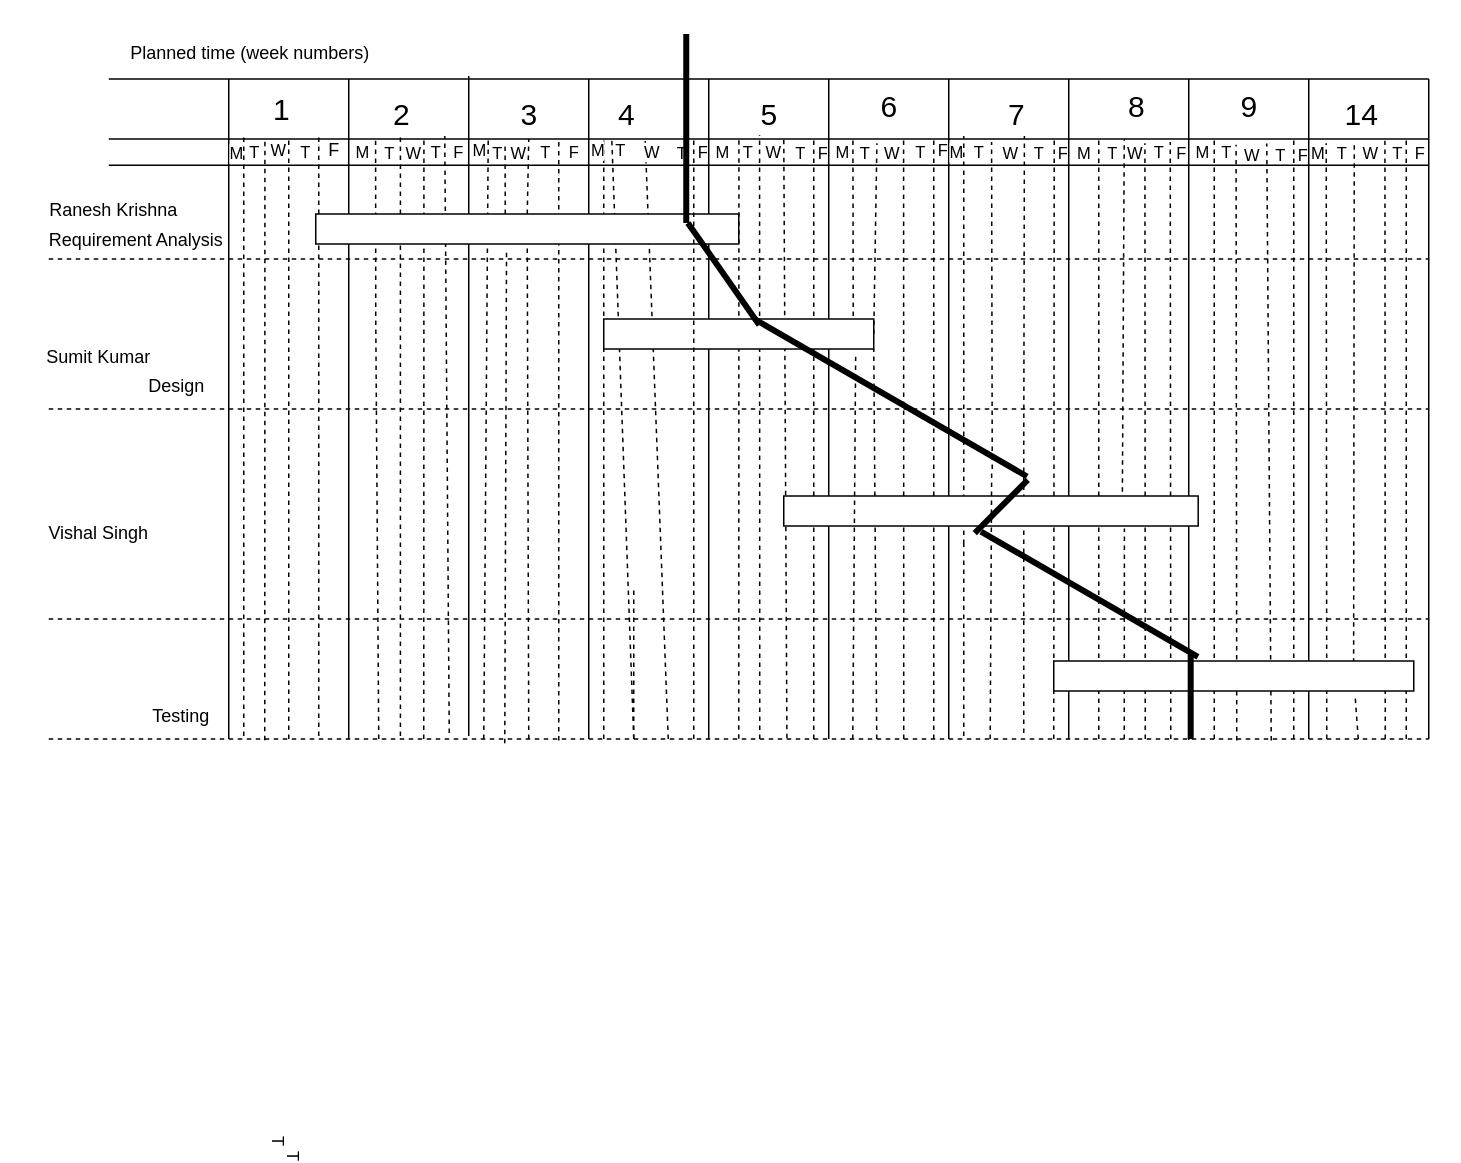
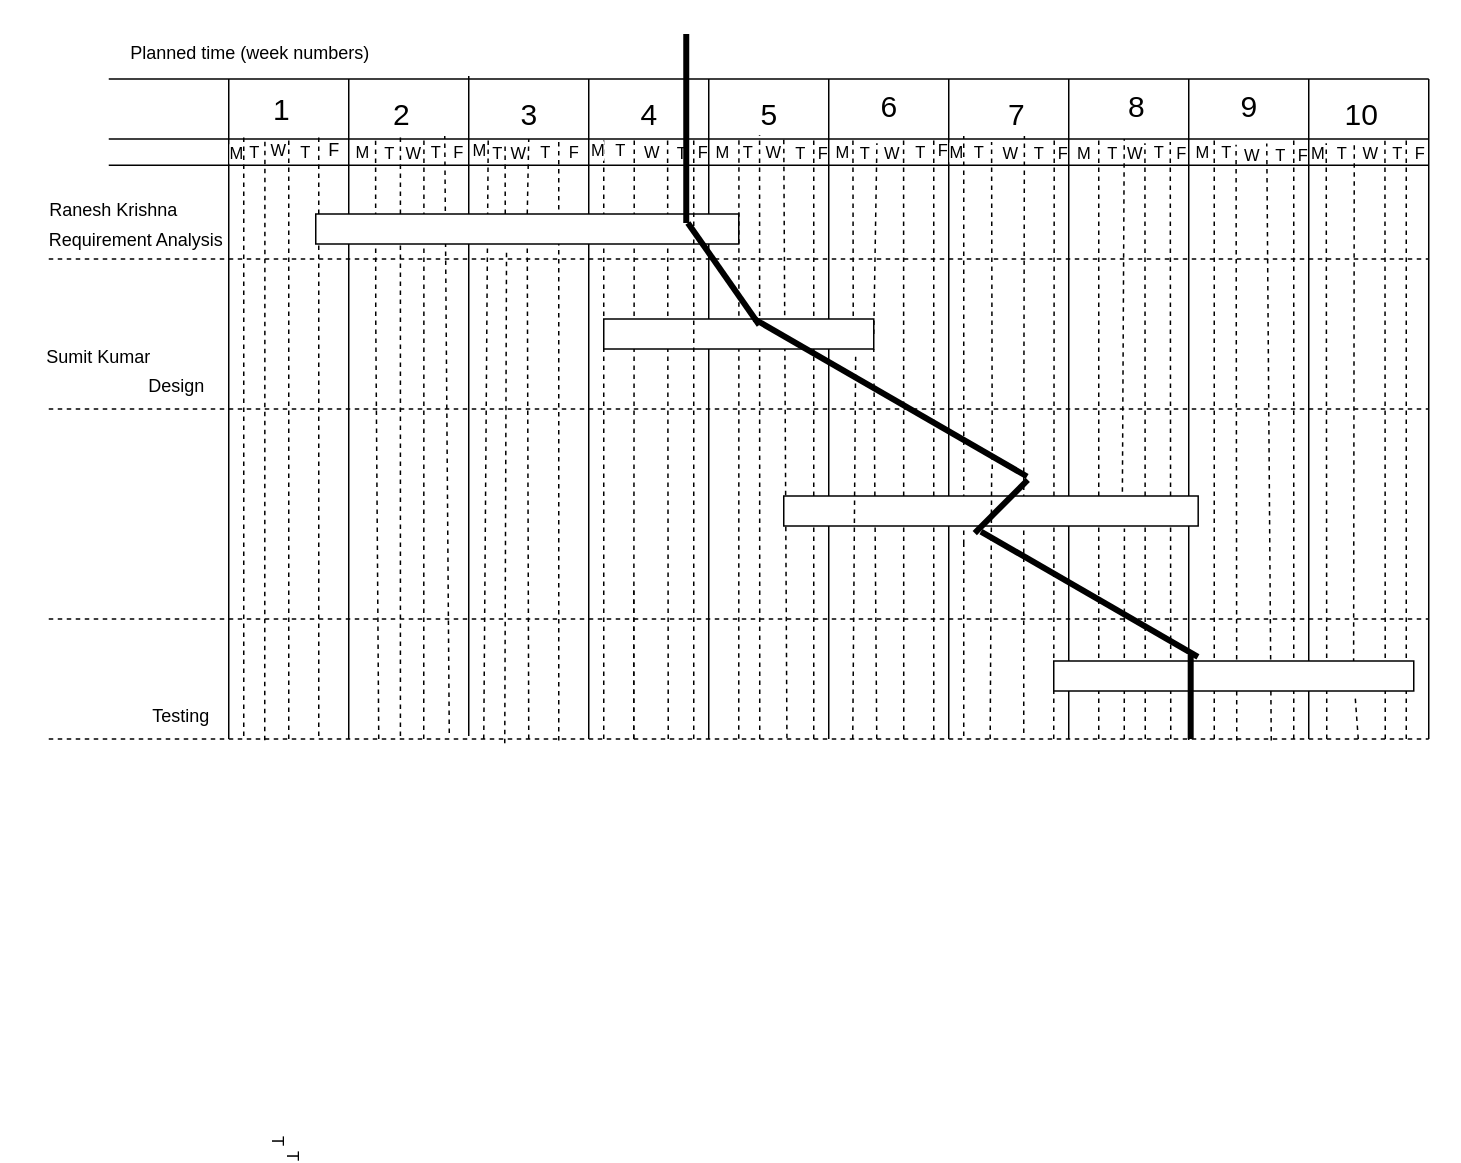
node "4": moved (626, 113) -> (649, 113)
node "14": label "14" -> "10"
node "Vishal Singh": removed
